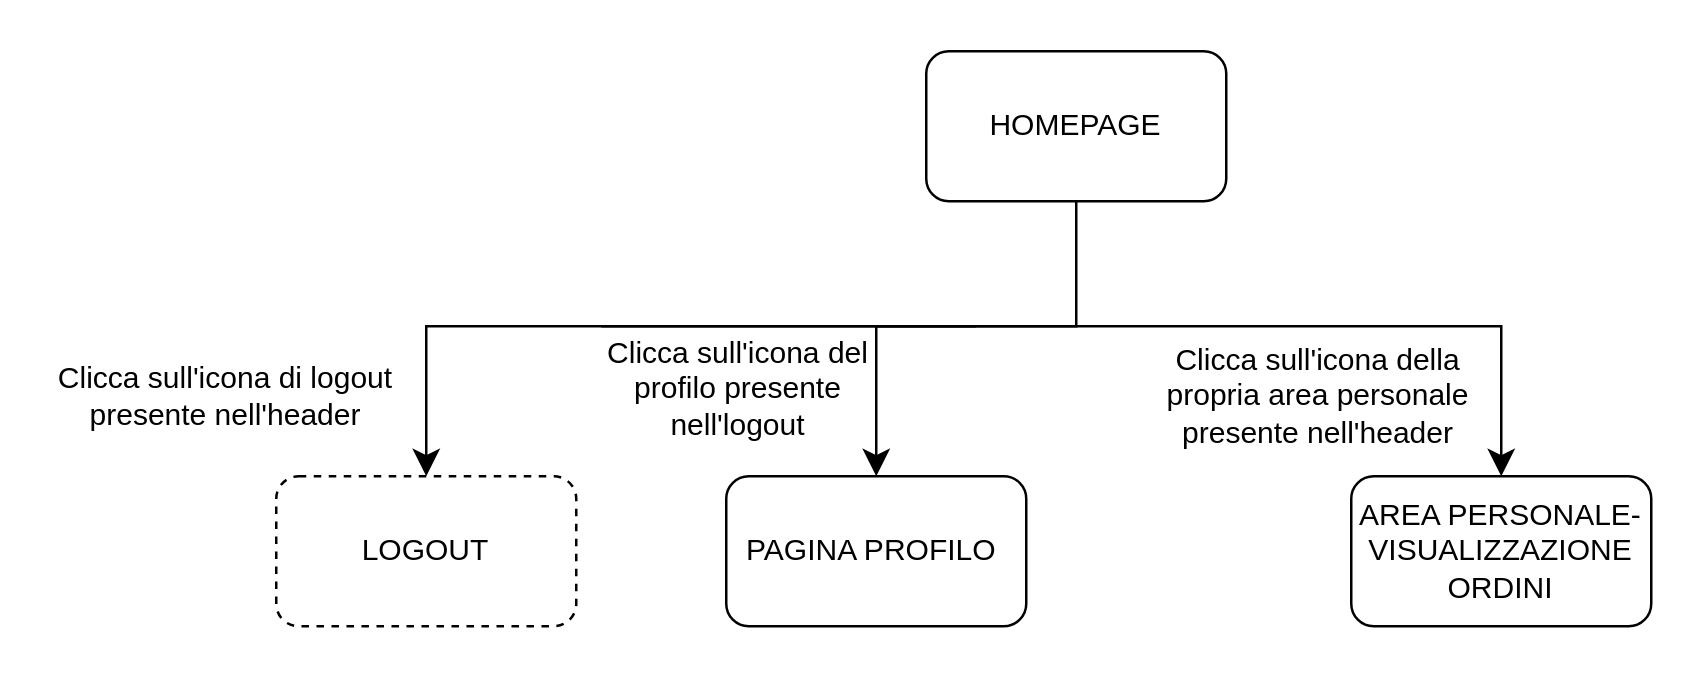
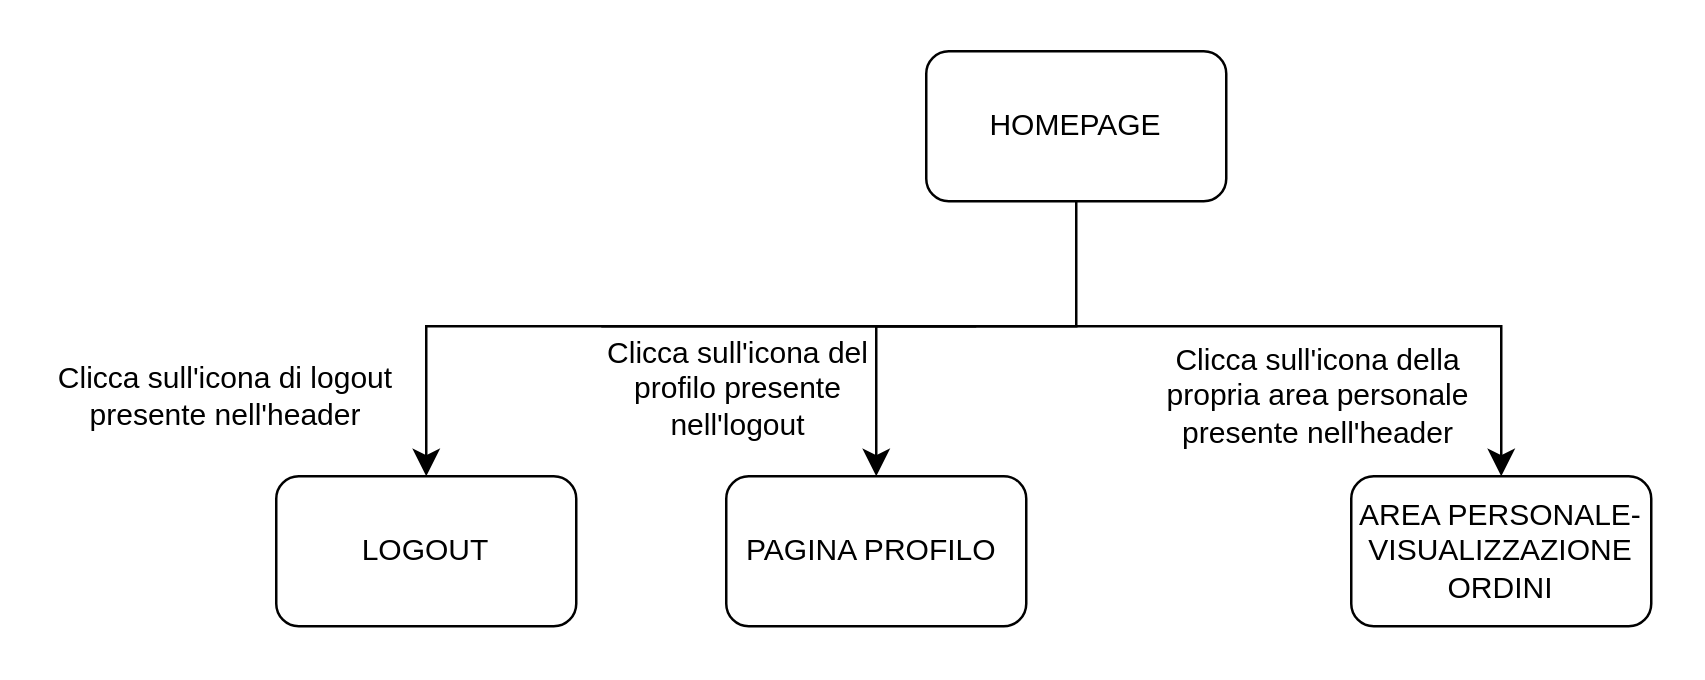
node "LOGOUT": style dashed -> solid
